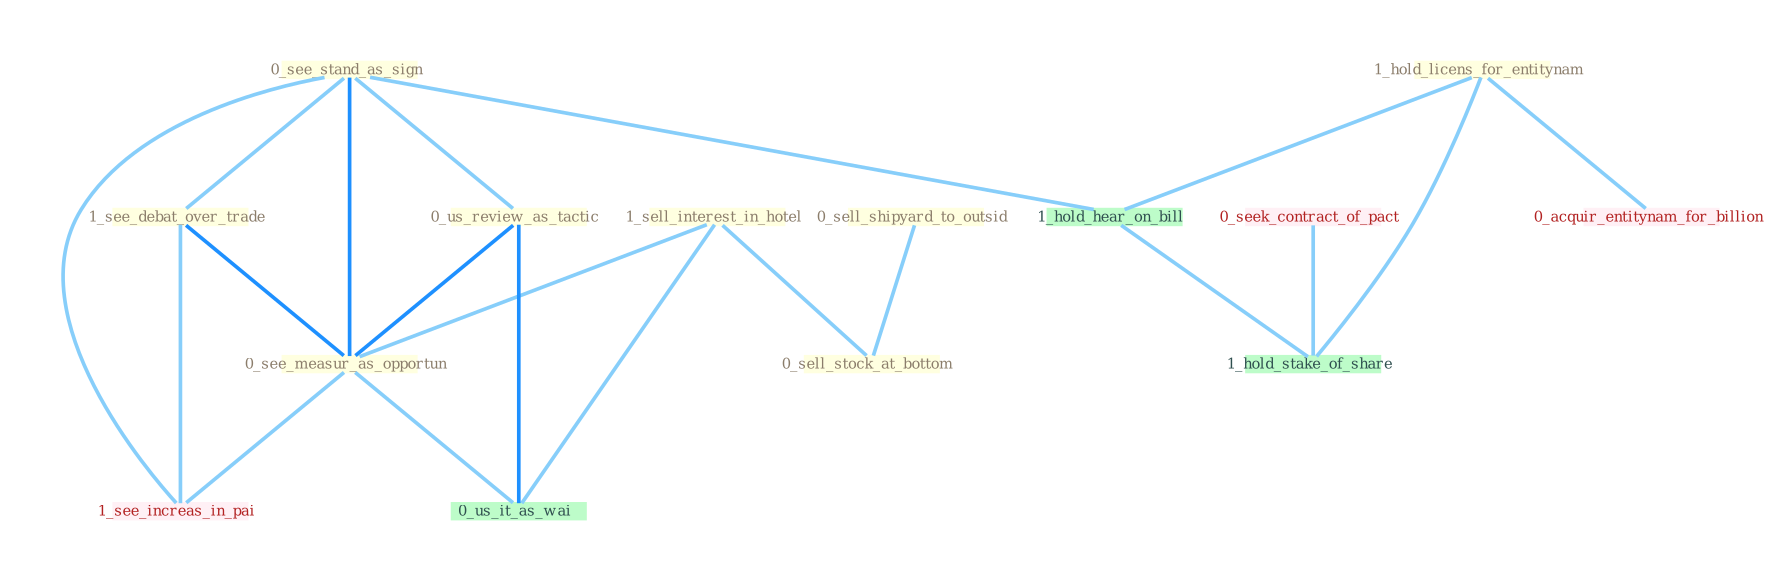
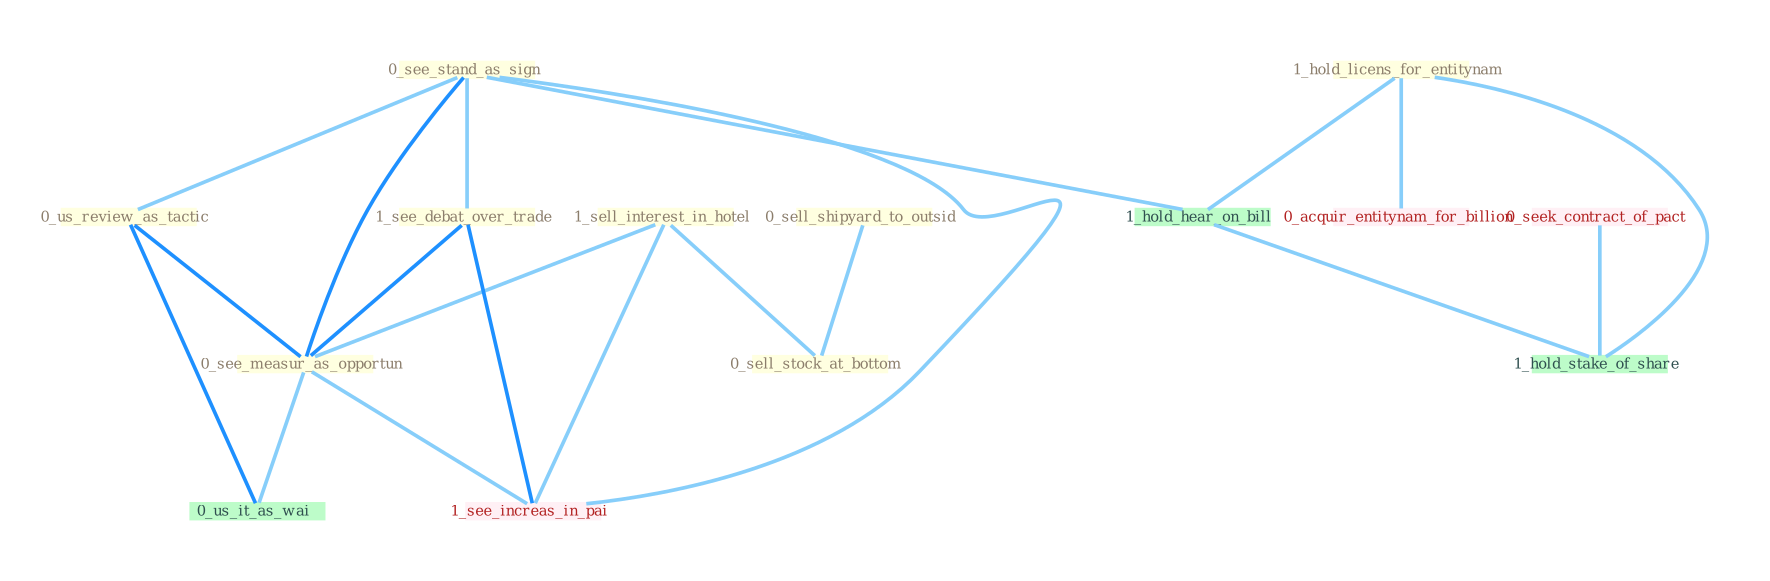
edge "1_see_debat_over_trade" -- "1_see_increas_in_pai": color #87cefa -> #1e90ff
edge "1_sell_interest_in_hotel" -- "0_us_it_as_wai": now "1_sell_interest_in_hotel" -- "1_see_increas_in_pai"
